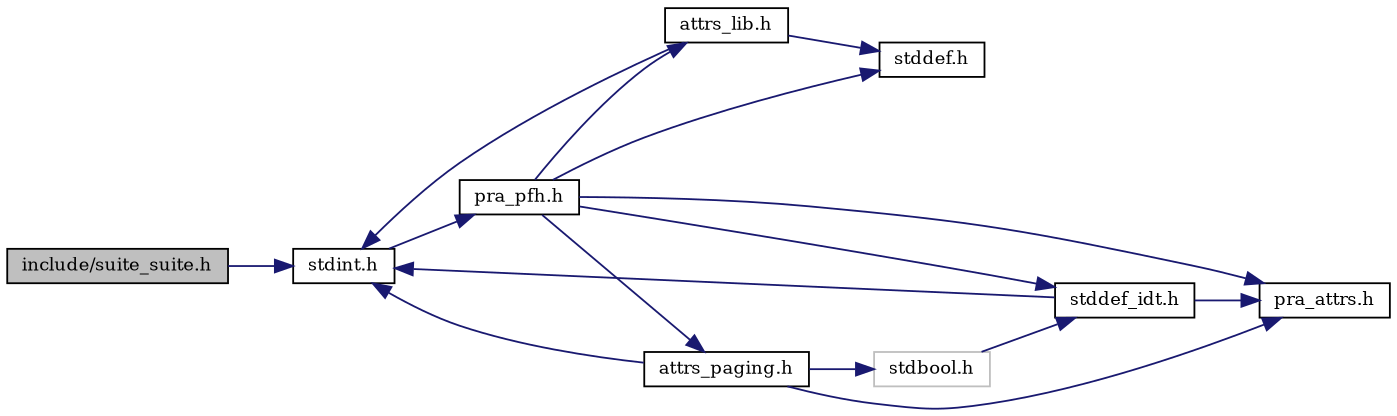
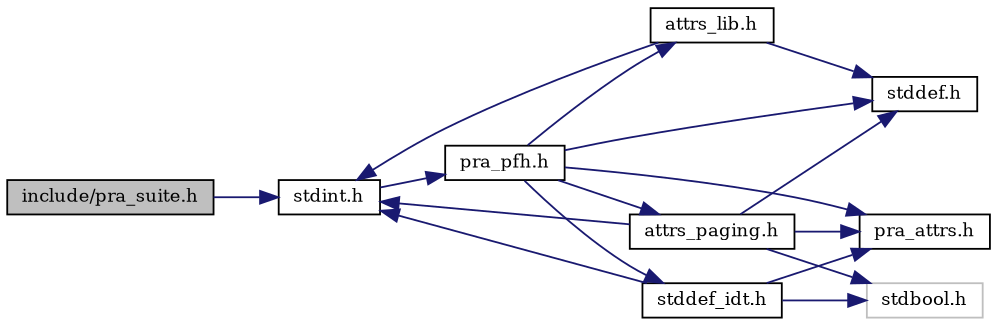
edge "attrs_paging.h" -> "stddef.h": added
node "include/suite_suite.h": label "include/suite_suite.h" -> "include/pra_suite.h"
edge "stdbool.h" -> "stddef_idt.h": reversed
